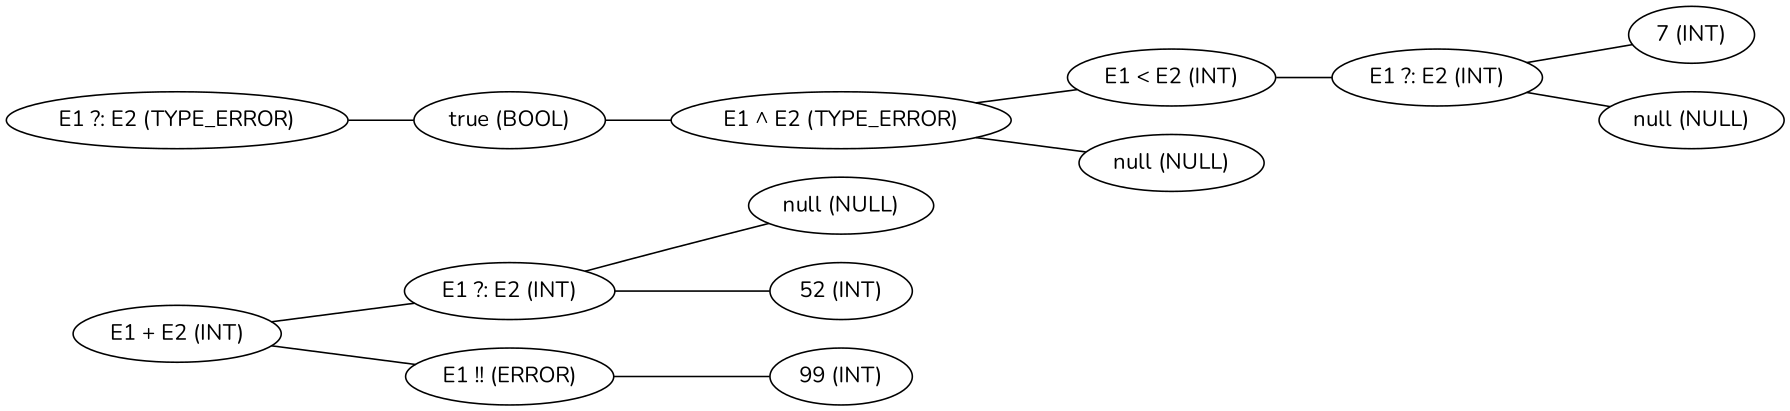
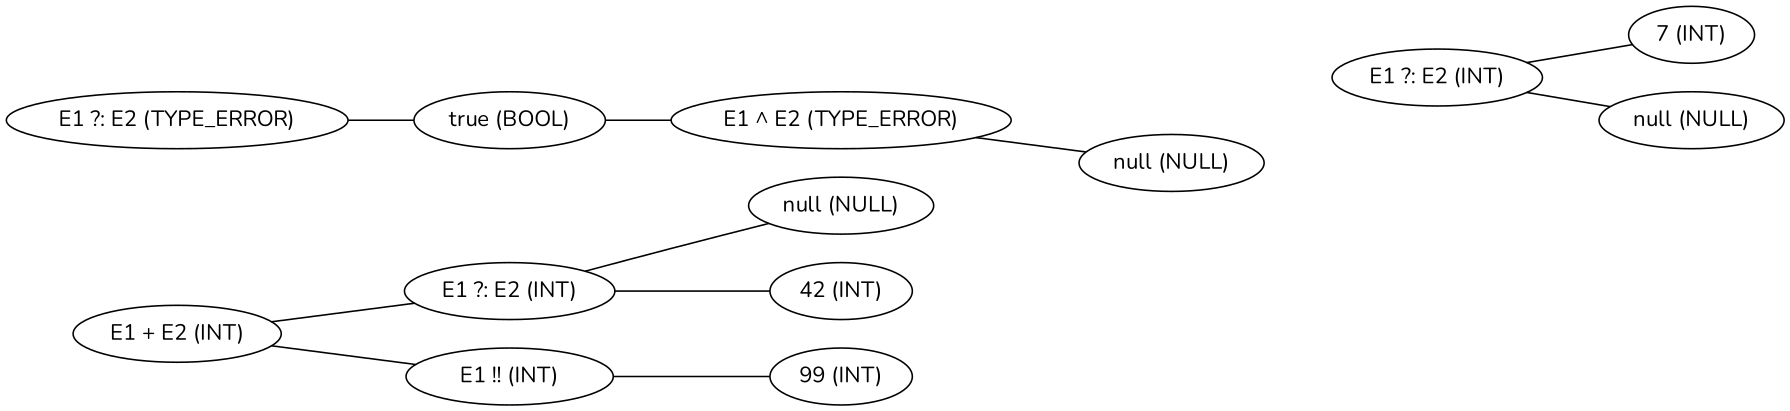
node "E1 < E2 (INT)": removed
node "52 (INT)": label "52 (INT)" -> "42 (INT)"
node "E1 !! (ERROR)": label "E1 !! (ERROR)" -> "E1 !! (INT)"
